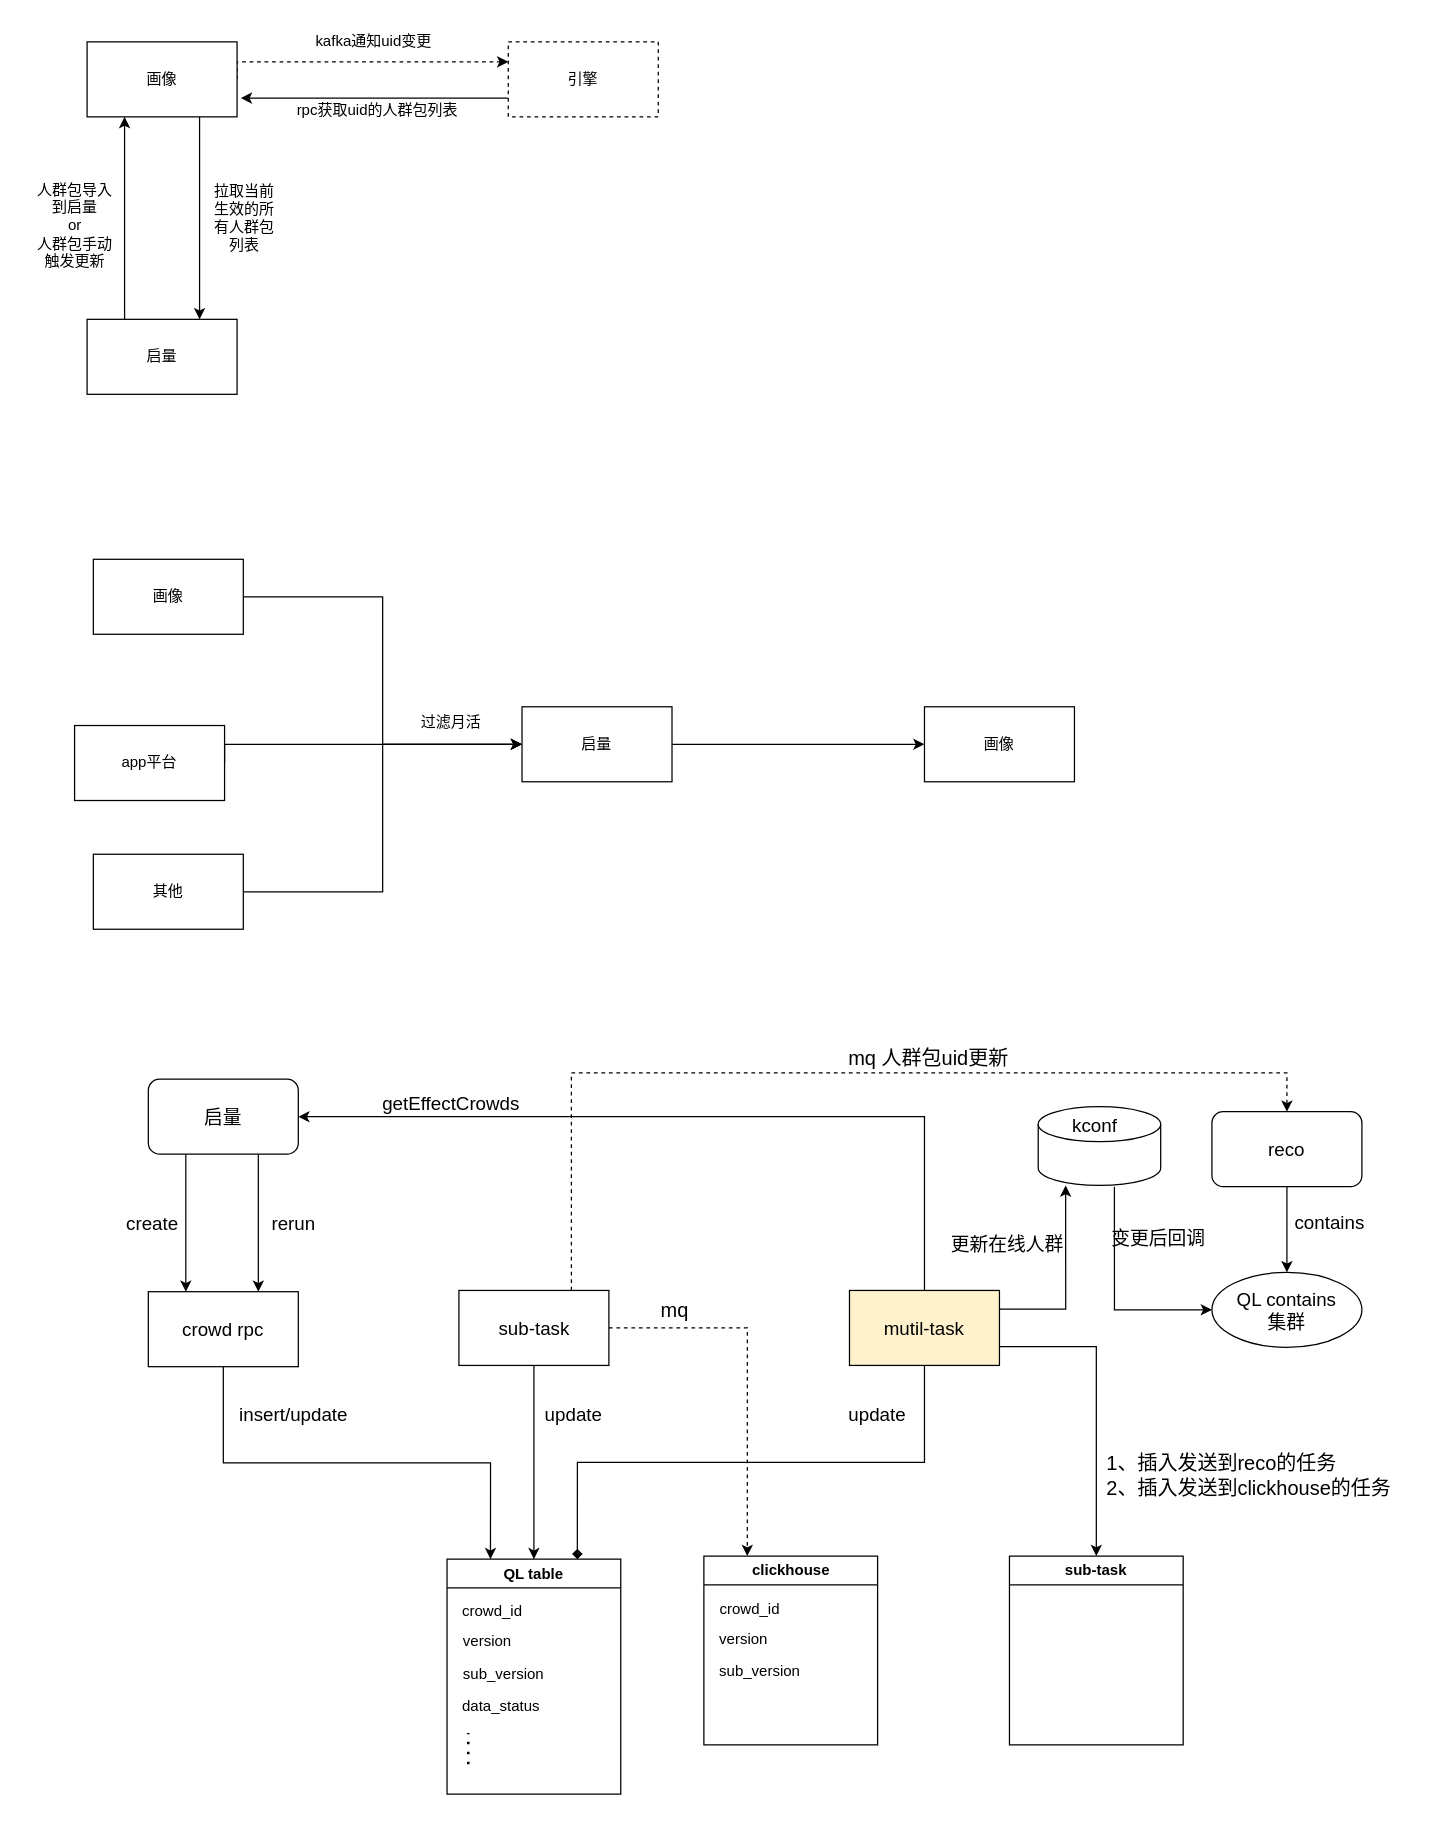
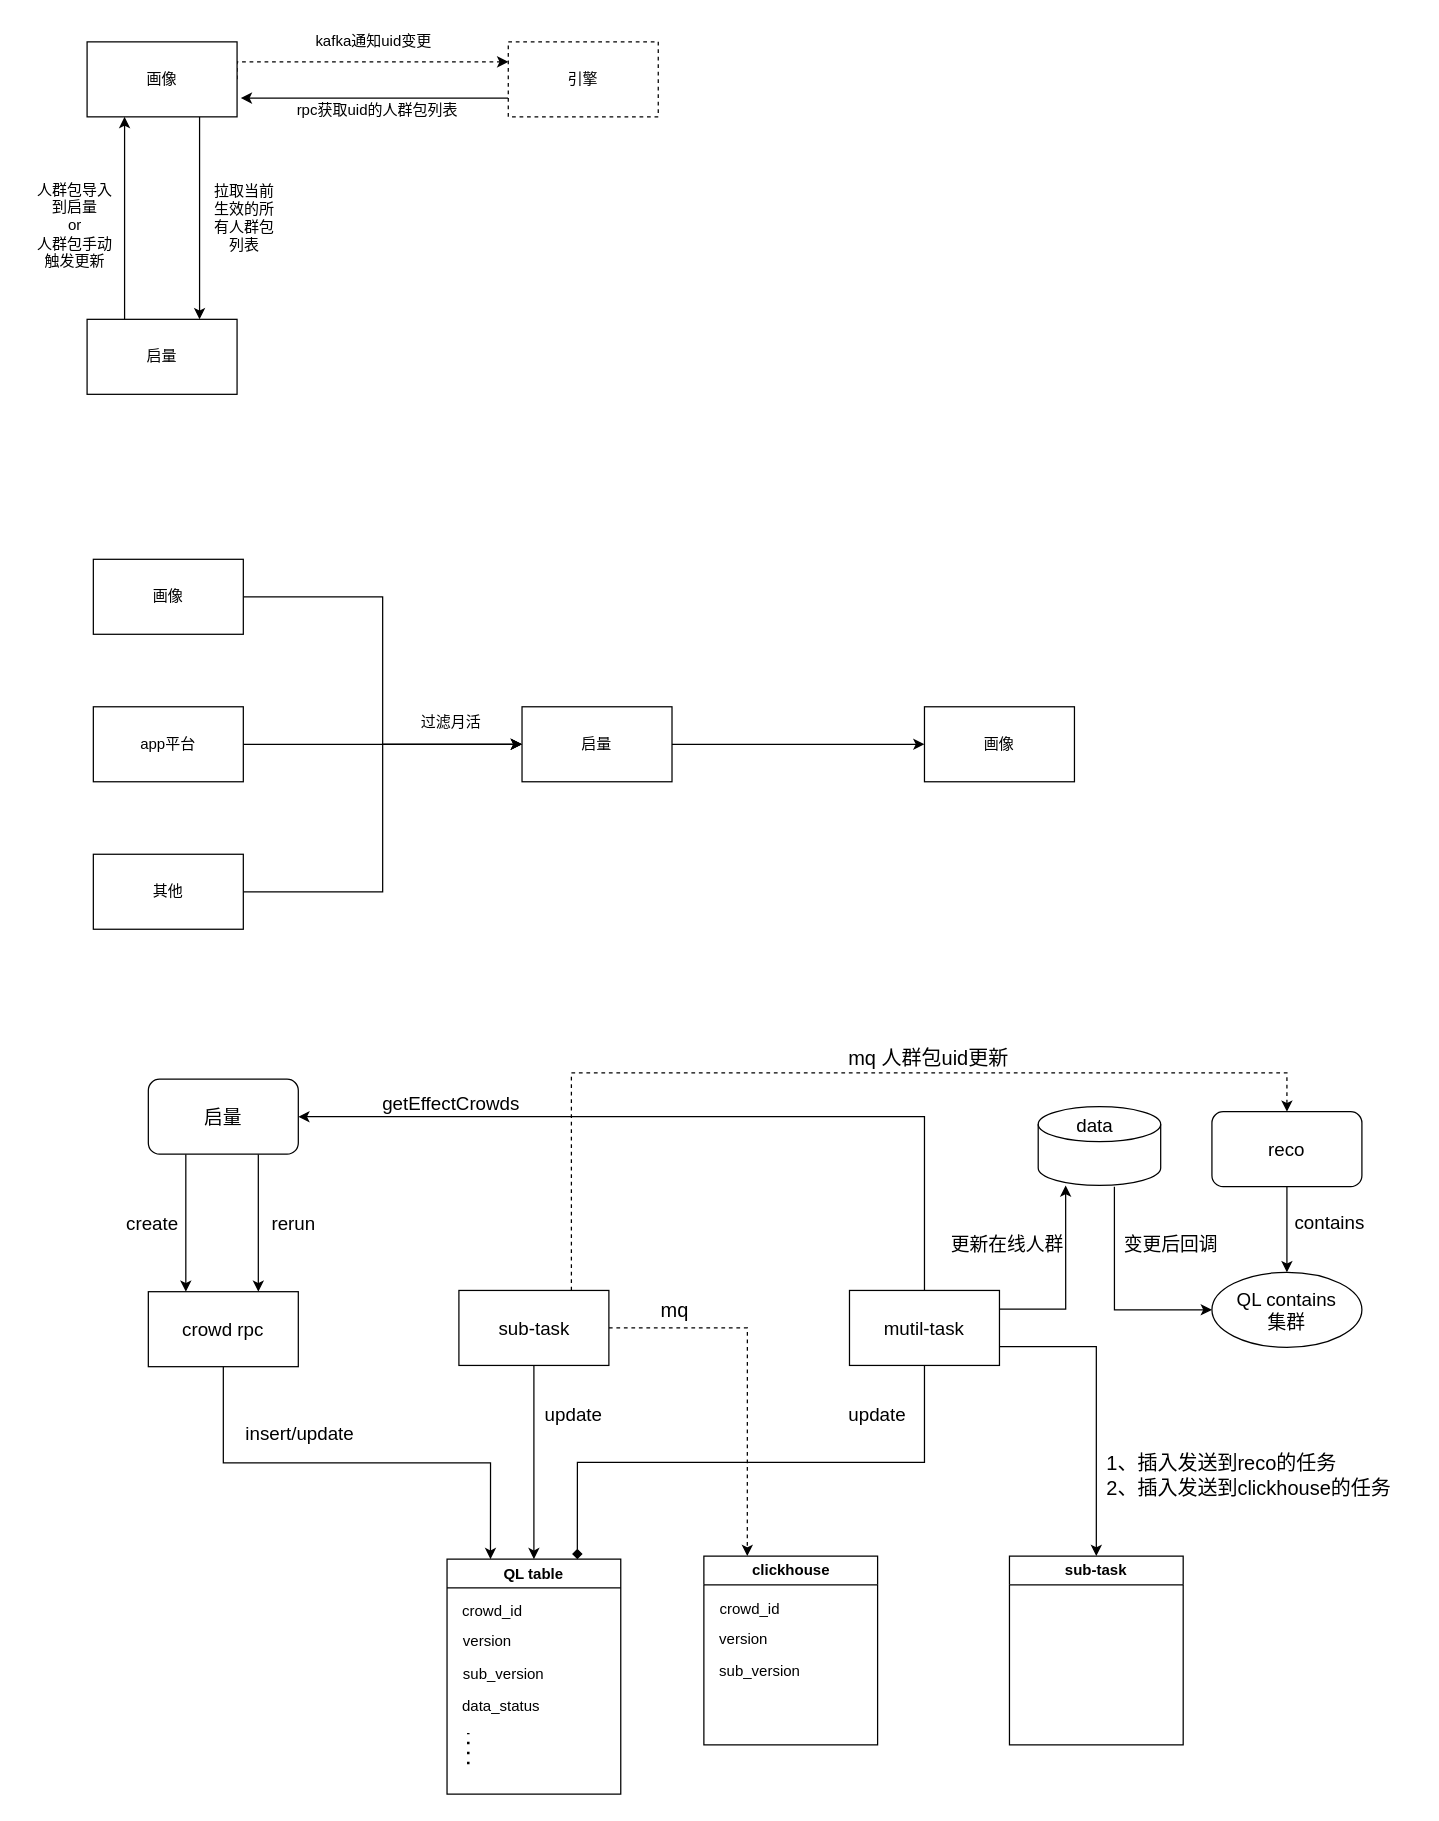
node "app平台": moved (149, 763) -> (168, 744)
node "kconf": label "kconf" -> "data"
node "变更后回调": moved (1158, 1238) -> (1170, 1244)
node "mutil-task": fillcolor #fff2cc -> #ffffff
node "insert/update": moved (293, 1414) -> (299, 1433)
